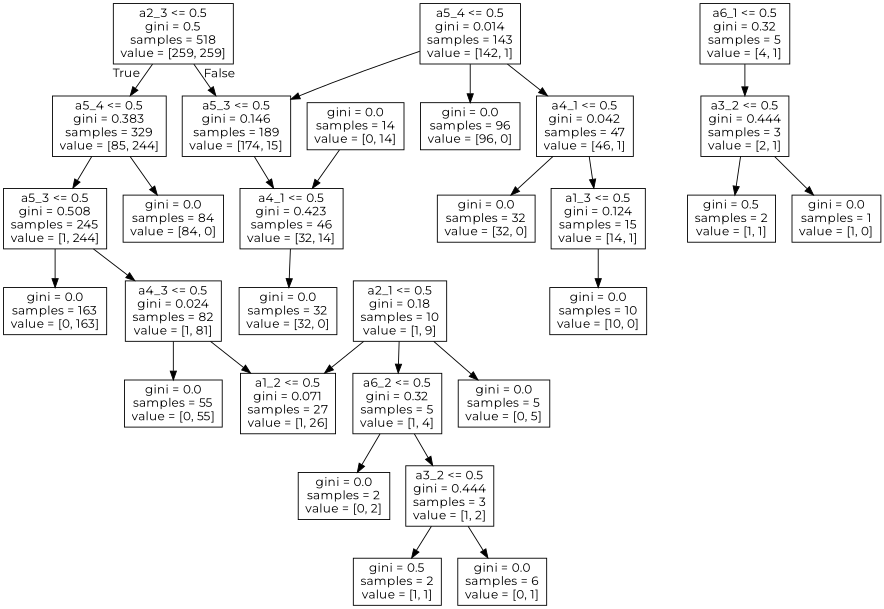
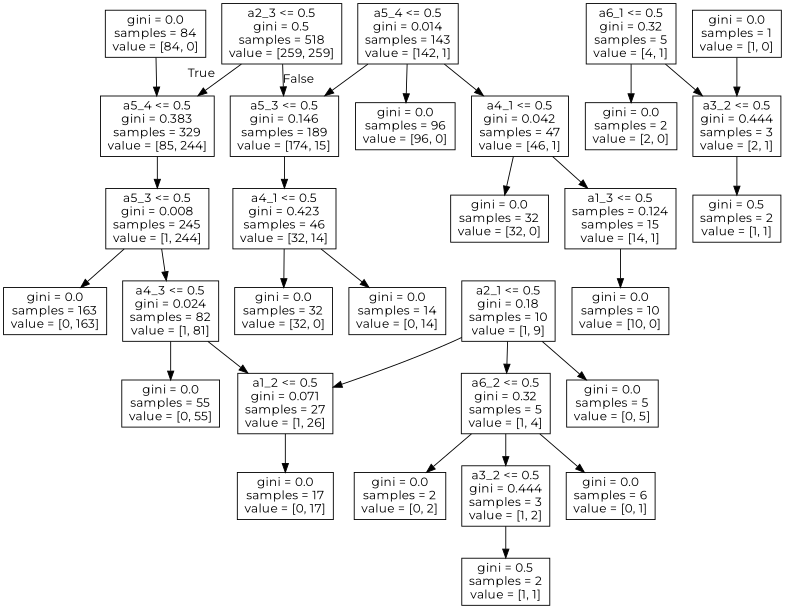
node "gini = 0.0 samples = 2 value = [2, 0]": added
edge "gini = 0.0 samples = 14 value = [0, 14]" -> "a4_1 <= 0.5 gini = 0.423 samples = 46 value = [32, 14]": reversed
edge "a5_4 <= 0.5 gini = 0.383 samples = 329 value = [85, 244]" -> "gini = 0.0 samples = 84 value = [84, 0]": reversed
edge "a3_2 <= 0.5 gini = 0.444 samples = 3 value = [2, 1]" -> "gini = 0.0 samples = 1 value = [1, 0]": reversed
node "a5_3 <= 0.5 gini = 0.508 samples = 245 value = [1, 244]": label "a5_3 <= 0.5 gini = 0.508 samples = 245 value = [1, 244]" -> "a5_3 <= 0.5 gini = 0.008 samples = 245 value = [1, 244]"
node "a1_3 <= 0.5 gini = 0.124 samples = 15 value = [14, 1]": label "a1_3 <= 0.5 gini = 0.124 samples = 15 value = [14, 1]" -> "a1_3 <= 0.5 samples = 0.124 samples = 15 value = [14, 1]"
node "gini = 0.0 samples = 17 value = [0, 17]": added
edge "a3_2 <= 0.5 gini = 0.444 samples = 3 value = [1, 2]" -> "gini = 0.0 samples = 6 value = [0, 1]": now "a6_2 <= 0.5 gini = 0.32 samples = 5 value = [1, 4]" -> "gini = 0.0 samples = 6 value = [0, 1]"
